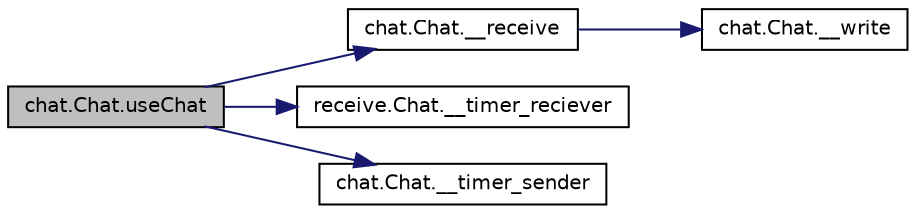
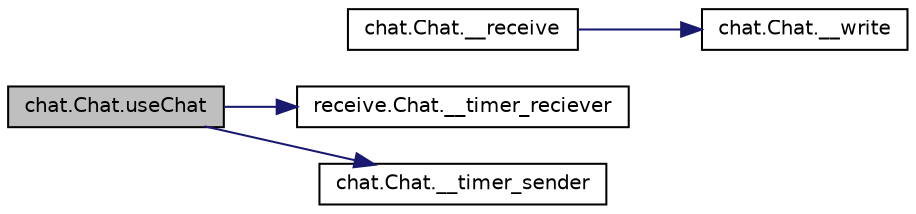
edge "chat.Chat.useChat" -> "chat.Chat.__receive": removed
